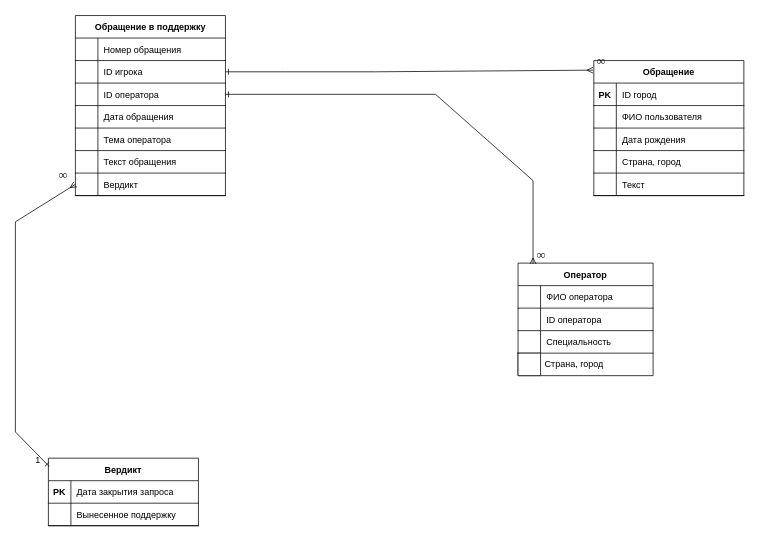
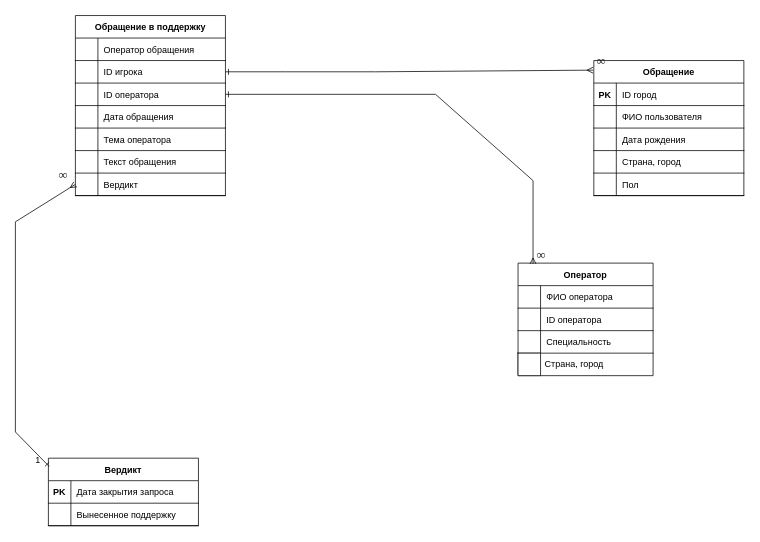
node "Номер обращения": label "Номер обращения" -> "Оператор обращения"
node "Текст": label "Текст" -> "Пол"
